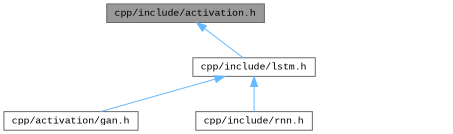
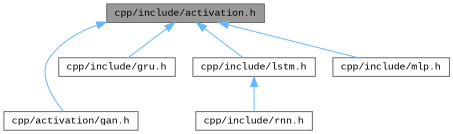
node "cpp/include/gru.h": added
node "cpp/include/mlp.h": added
edge "cpp/activation/gan.h" -> "cpp/include/lstm.h": now "cpp/activation/gan.h" -> "cpp/include/activation.h"
